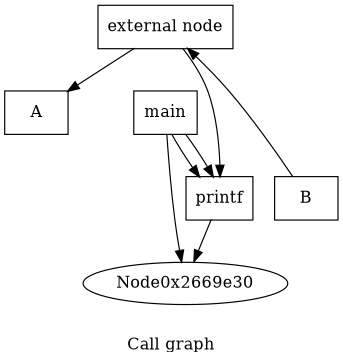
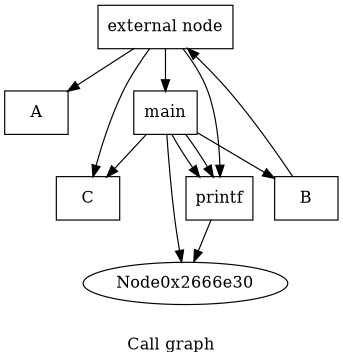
edge "external node" -> "main": added
edge "main" -> "B": added
node "C": added
node "Node0x2669e30": label "Node0x2669e30" -> "Node0x2666e30"
